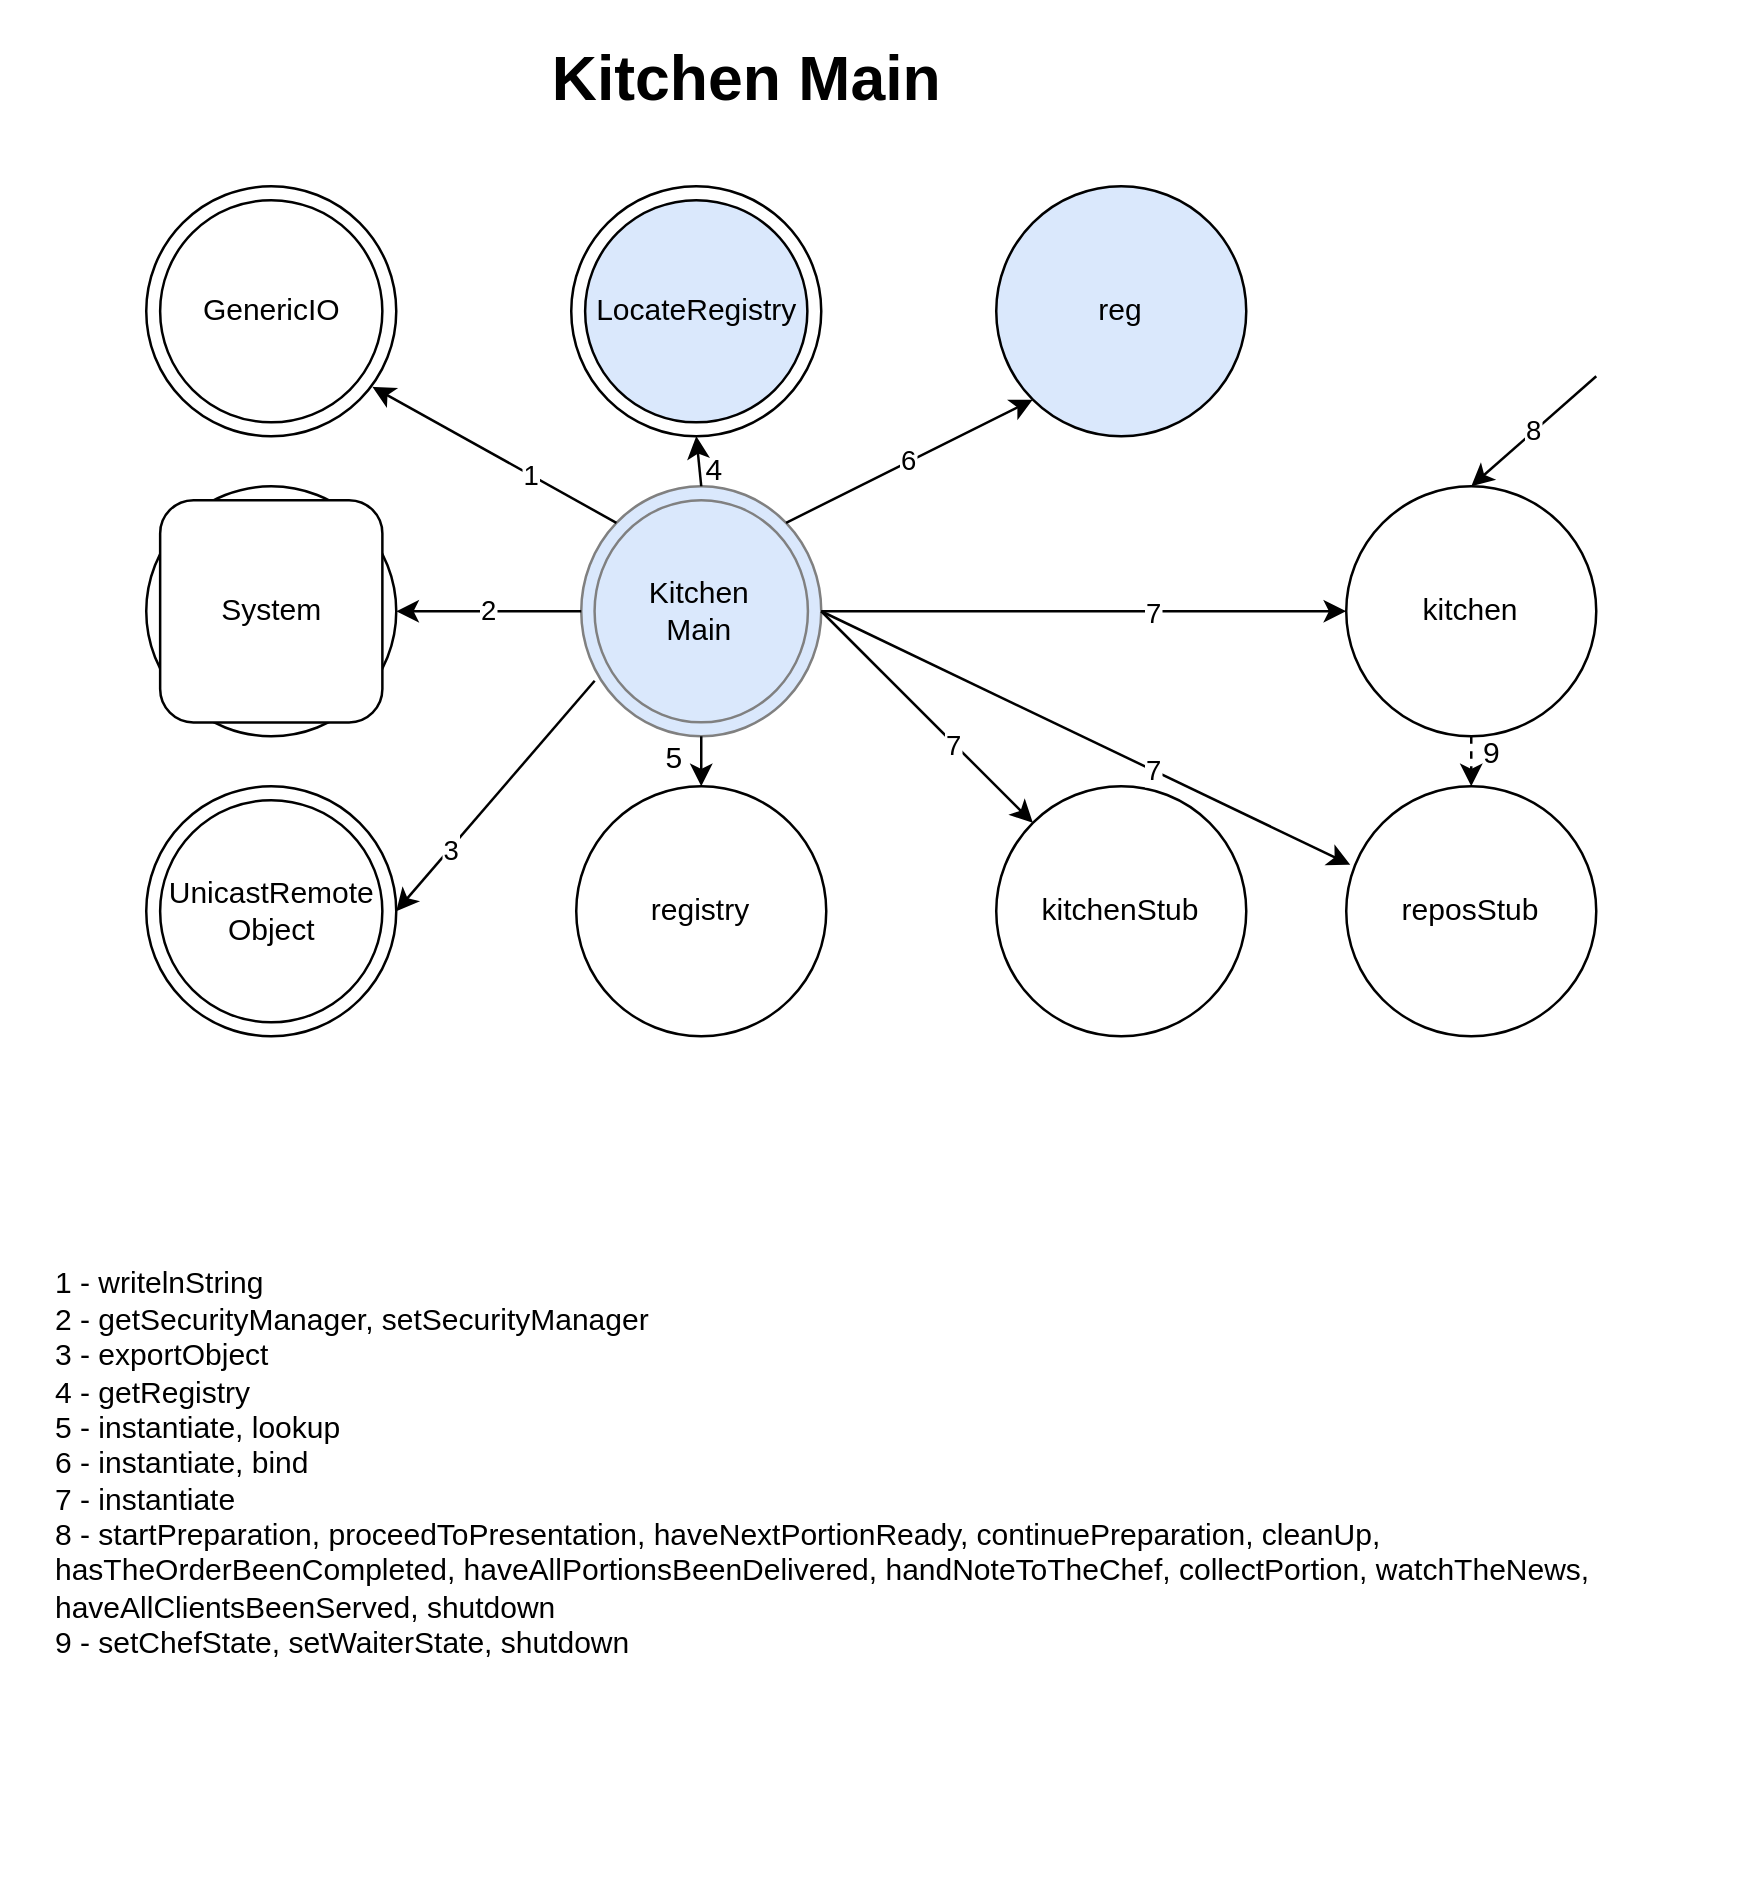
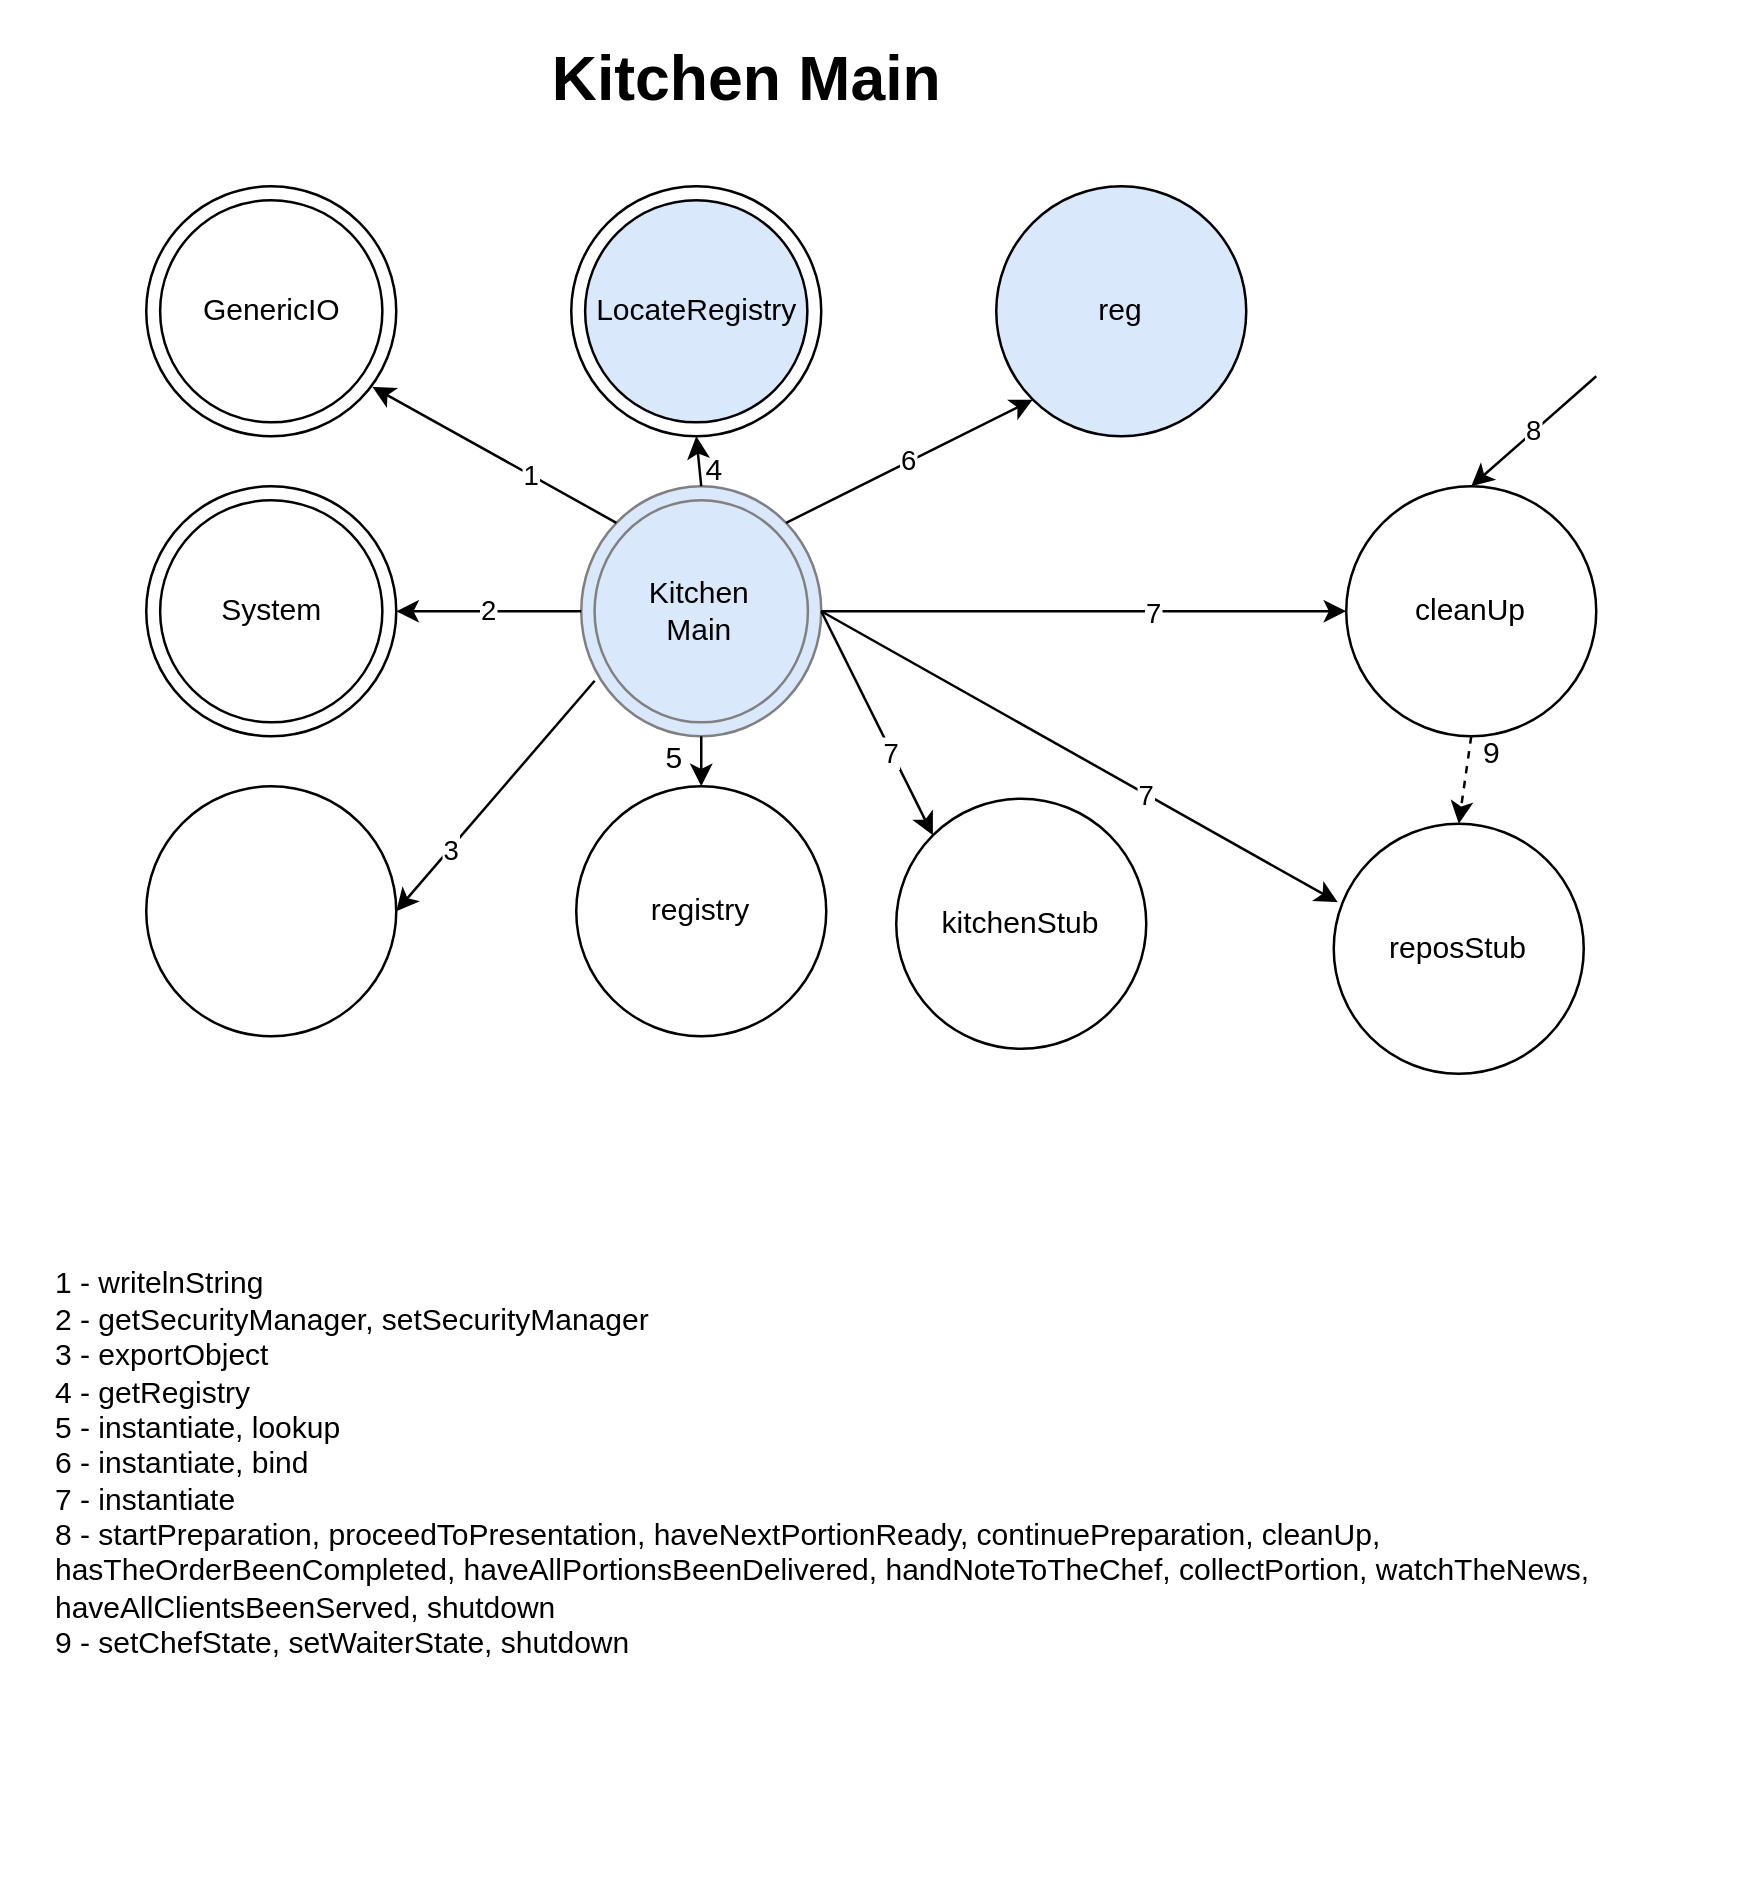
node "System": shape rounded rectangle -> ellipse
node "kitchen": label "kitchen" -> "cleanUp"
node "UnicastRemote Object": removed
node "kitchenStub": moved (1121, 911) -> (1021, 924)
node "reposStub": moved (1471, 911) -> (1459, 949)
